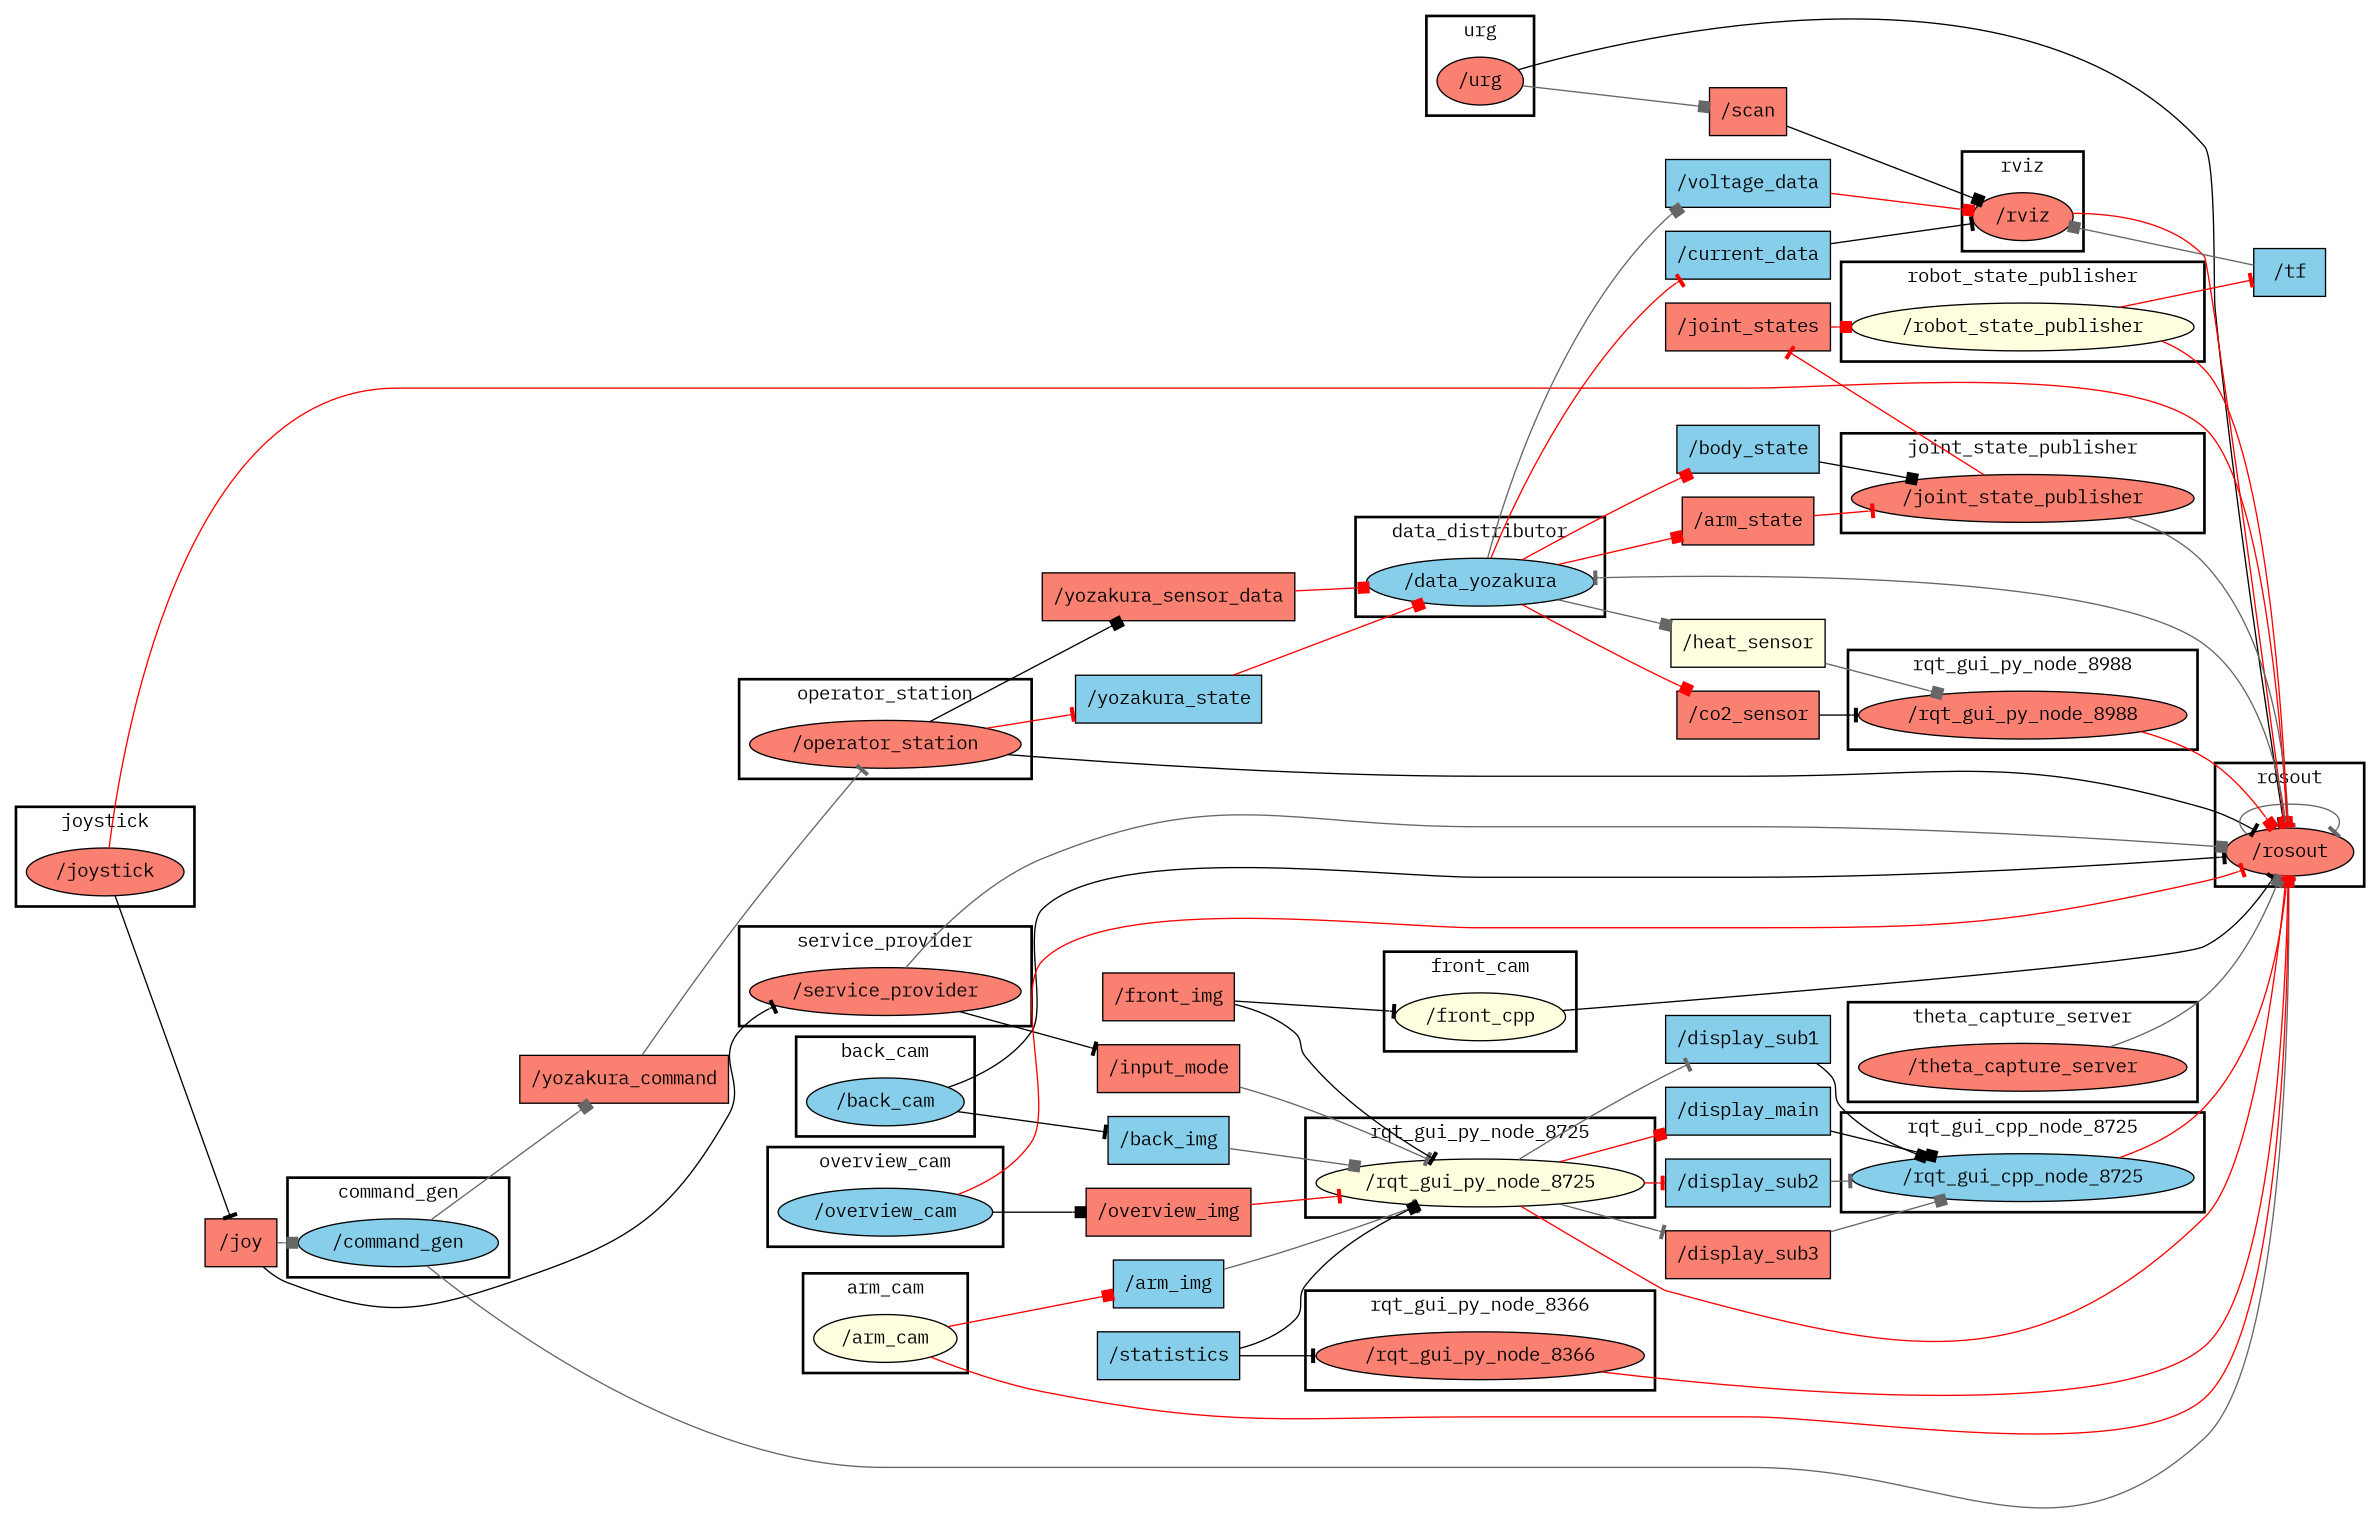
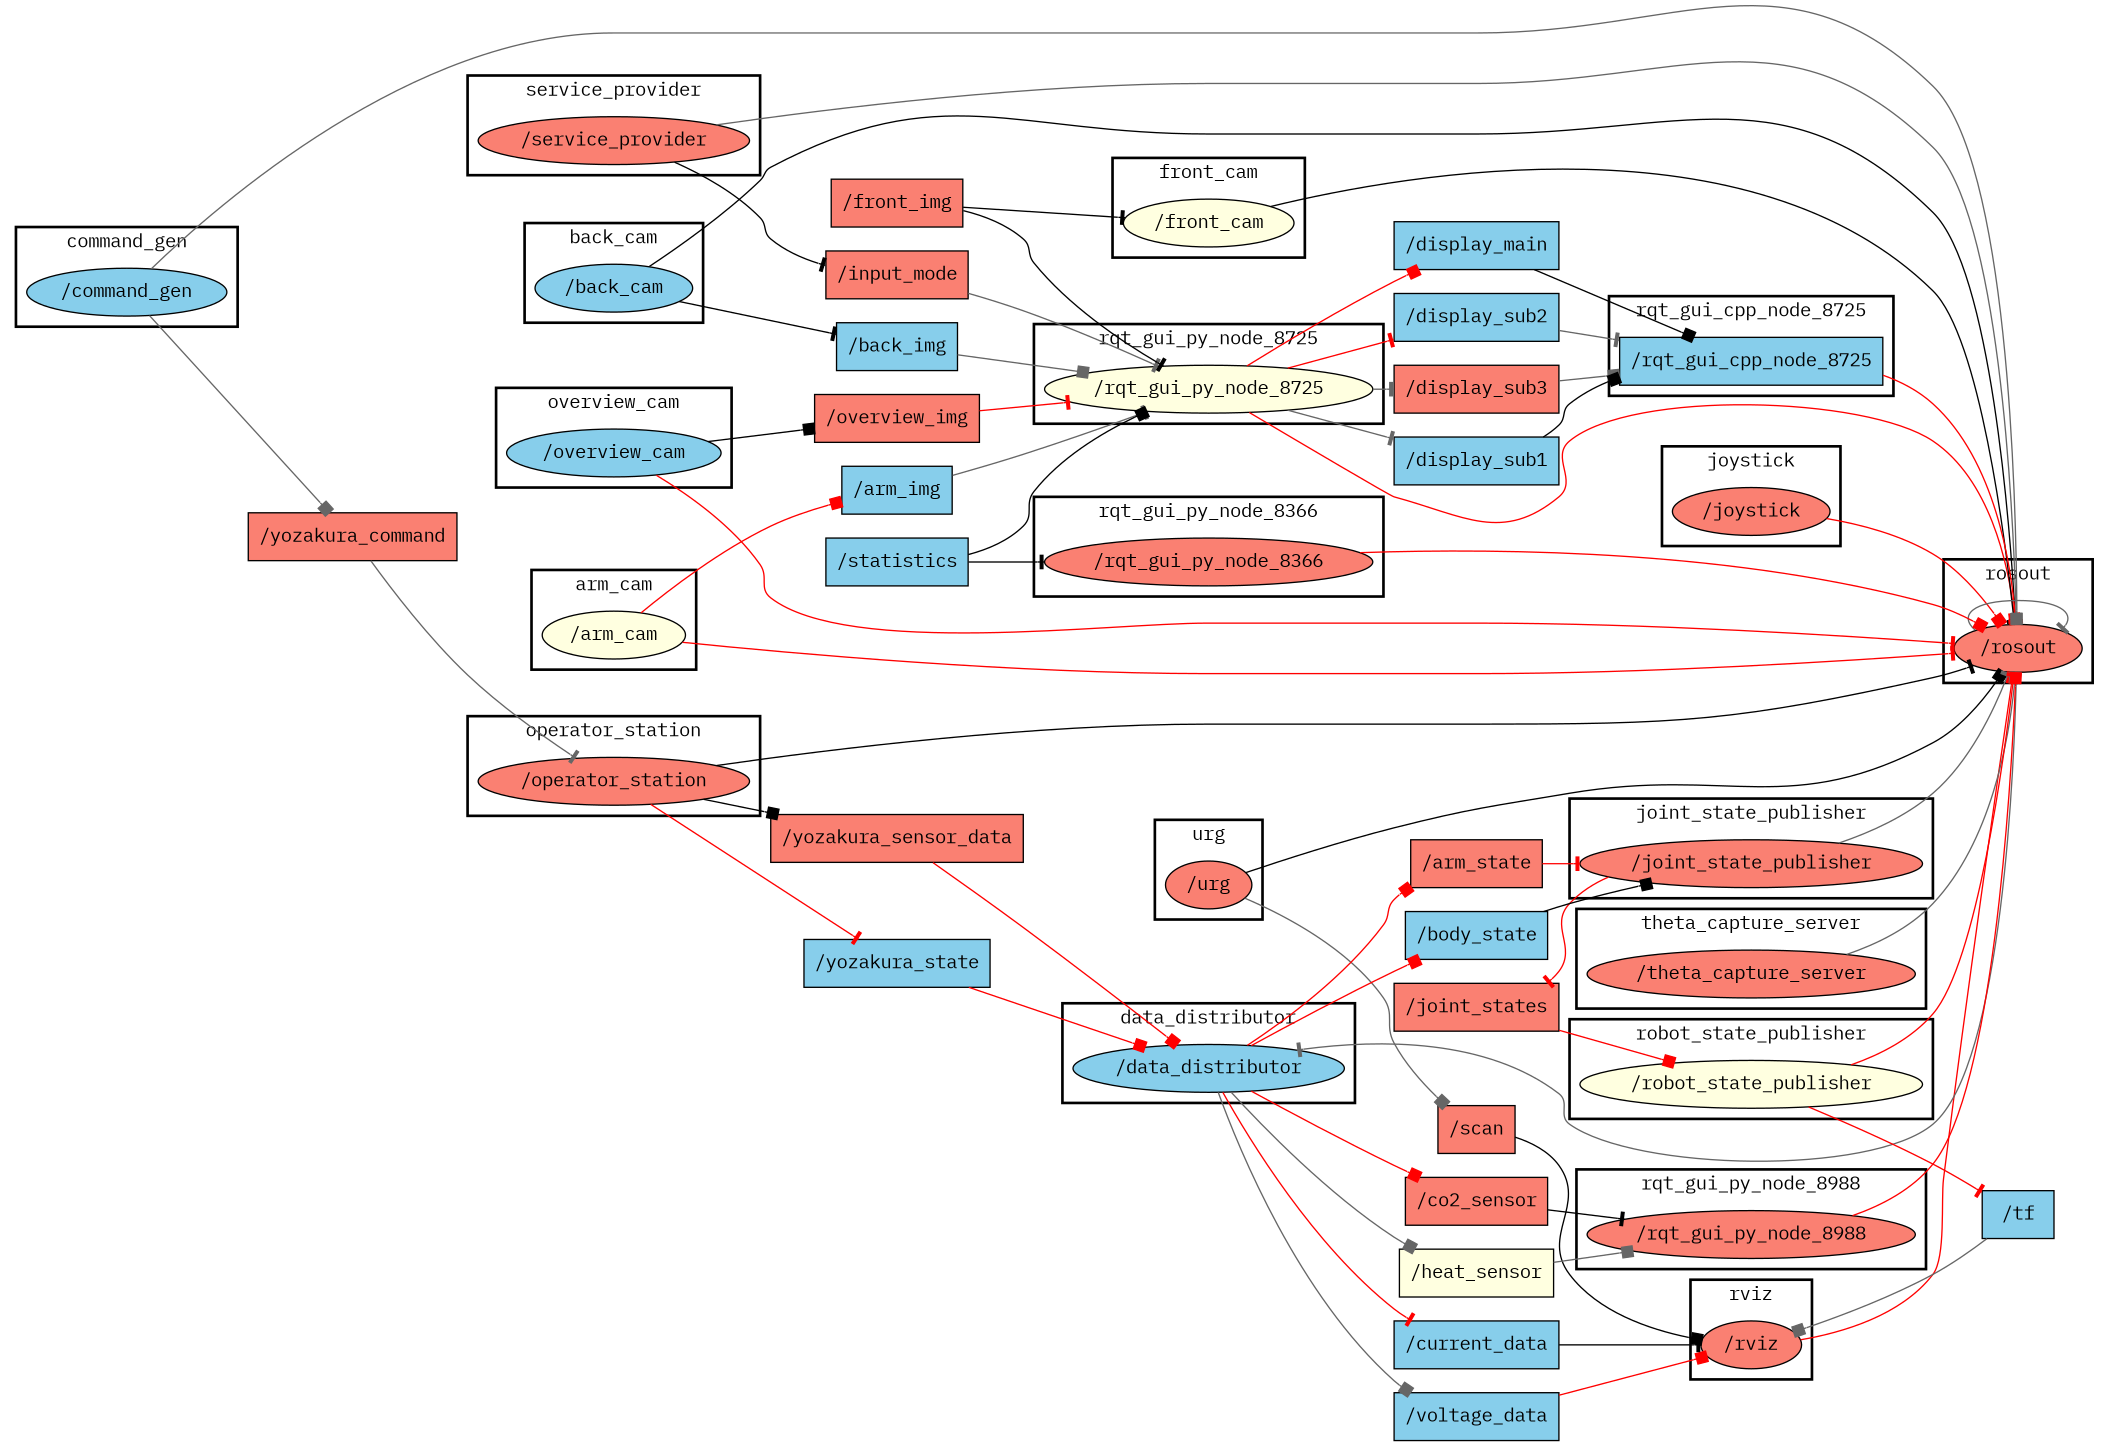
node "/data_yozakura": label "/data_yozakura" -> "/data_distributor"
node "/front_cpp": label "/front_cpp" -> "/front_cam"
node "/rqt_gui_cpp_node_8725": shape ellipse -> box
node "/joy": removed
